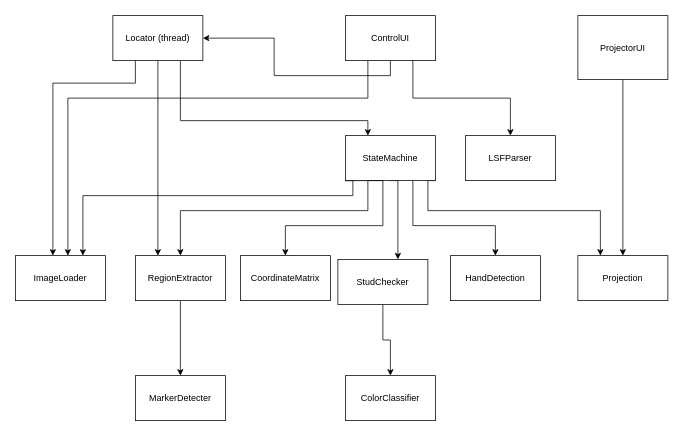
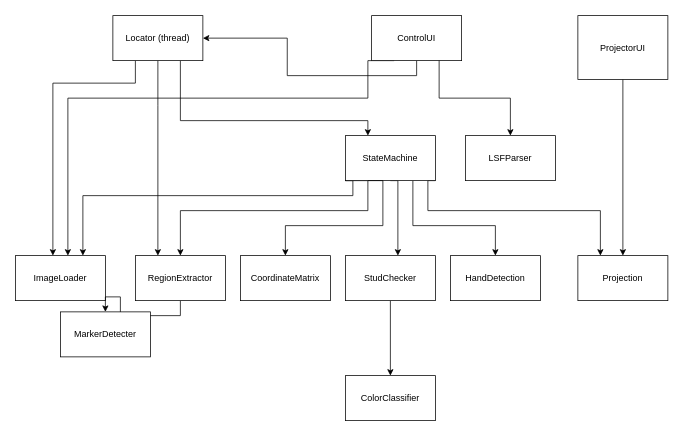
node "ControlUI": moved (390, 38) -> (417, 38)
node "StudChecker": moved (383, 282) -> (390, 278)
node "MarkerDetecter": moved (180, 398) -> (105, 334)
